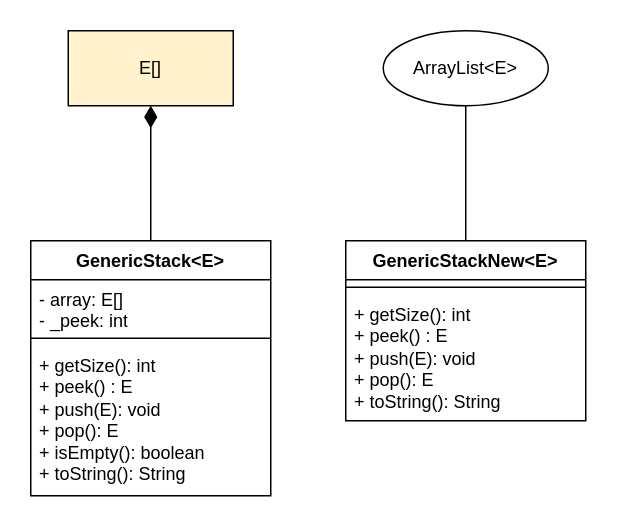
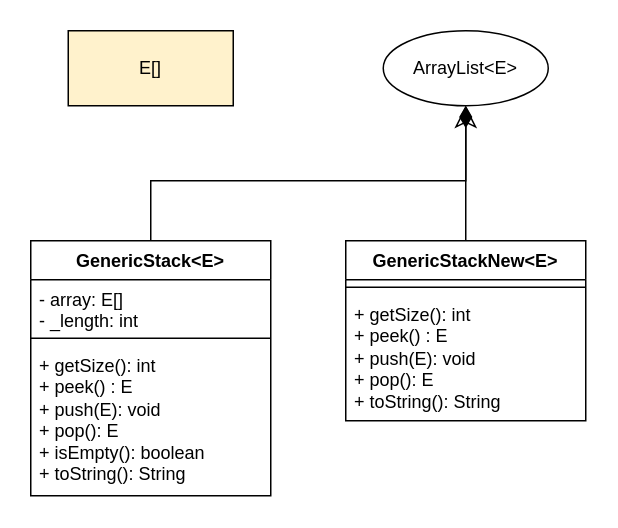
edge "ArrayList<E>" -- "GenericStackNew<E>": arrowhead none -> classic
edge "GenericStack<E>" -> "E[]": now "GenericStack<E>" -> "ArrayList<E>"
node "- array: E[] - _peek: int": label "- array: E[] - _peek: int" -> "- array: E[] - _length: int"
